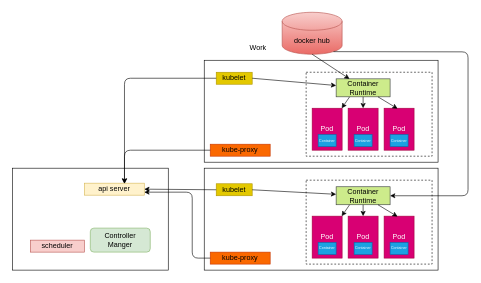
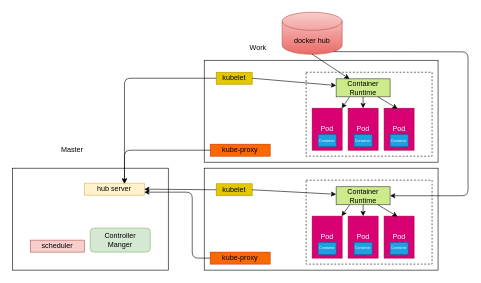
node "Master": added
node "api server": label "api server" -> "hub server"
